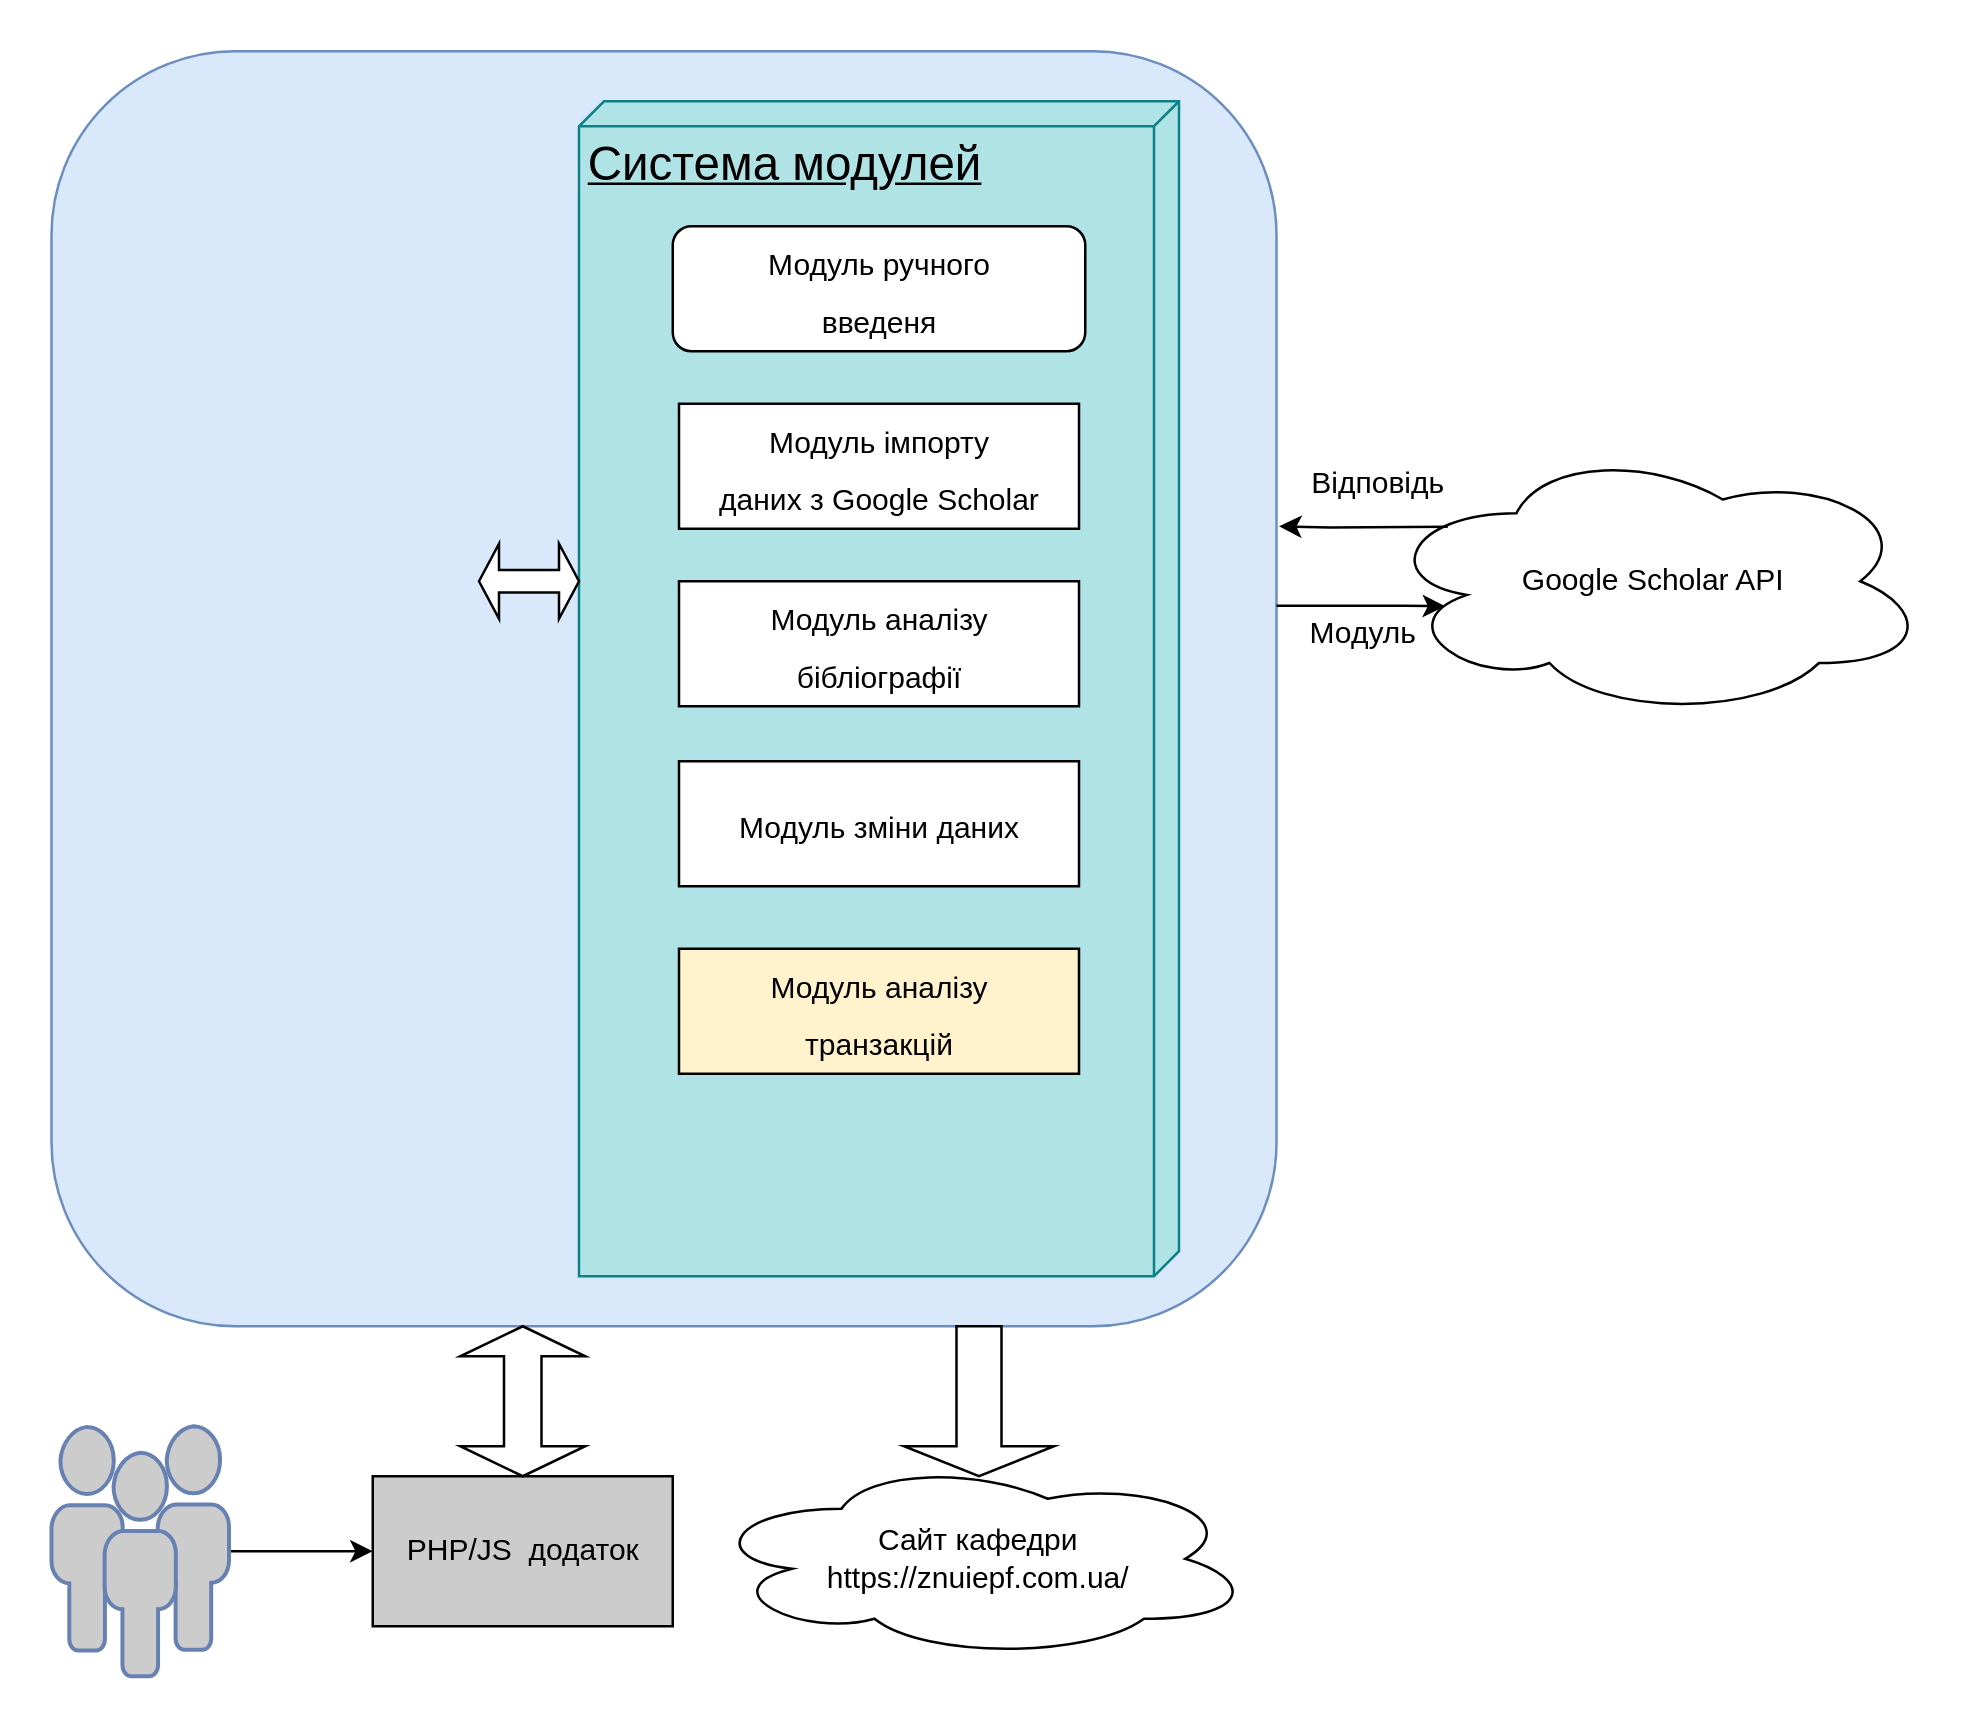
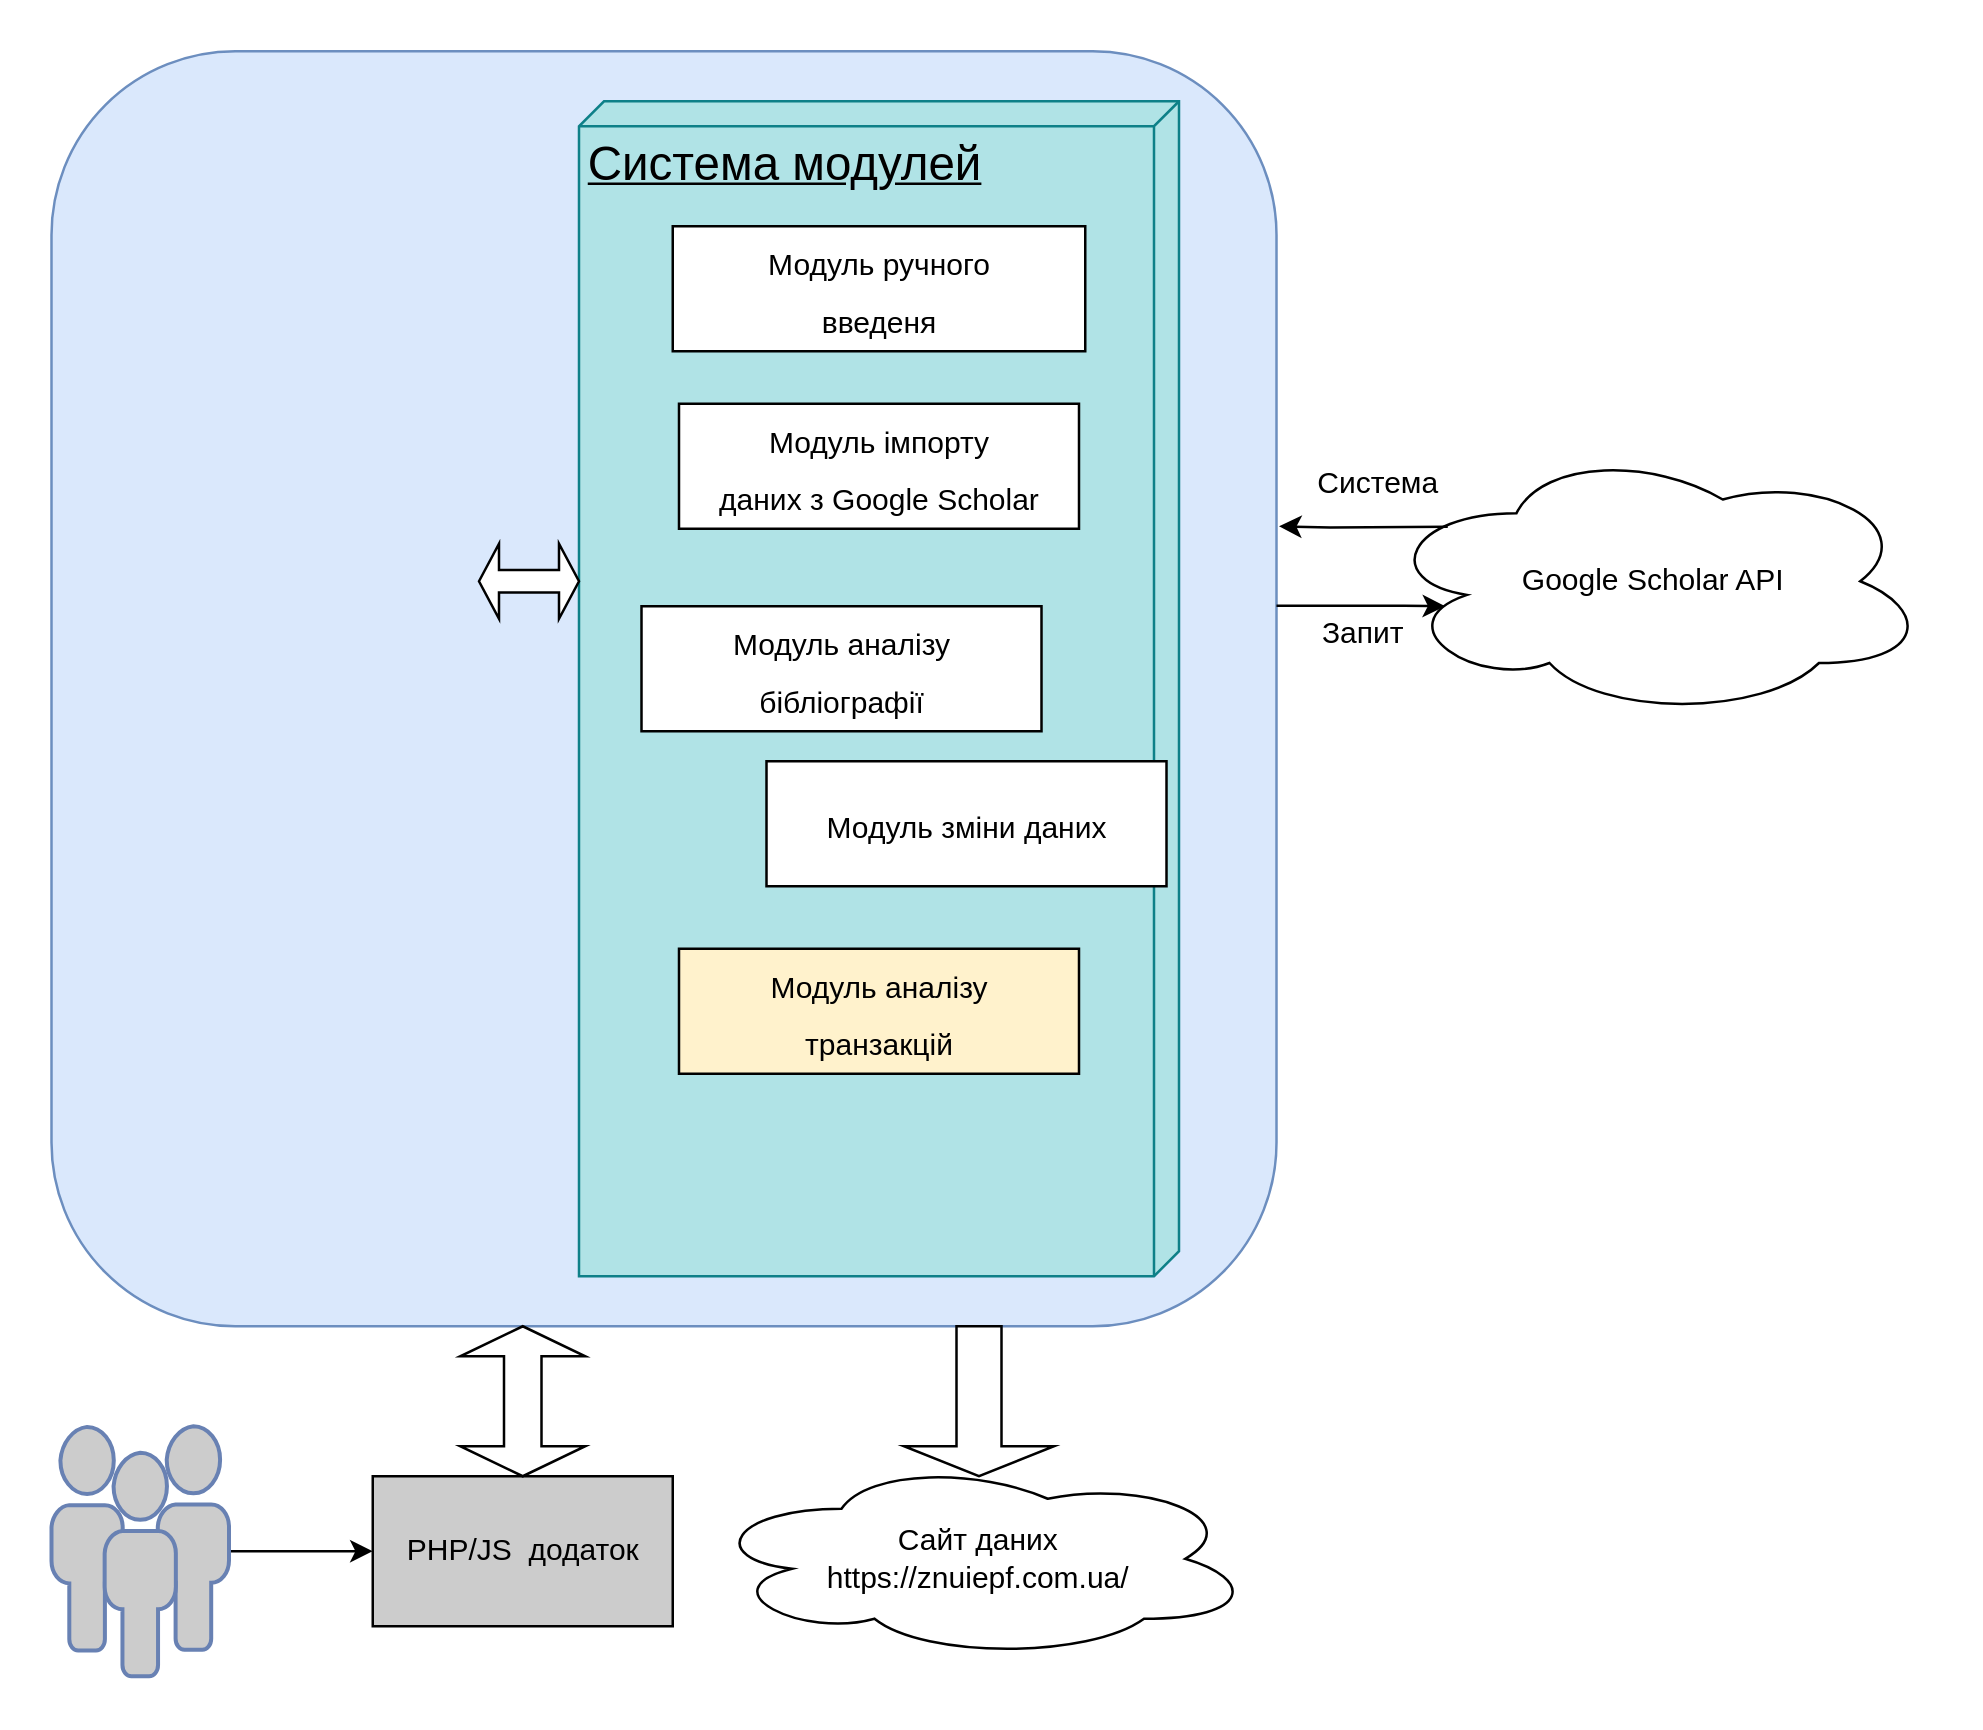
node "Модуль ручного введеня": shape rounded rectangle -> rectangle
node "Відповідь": label "Відповідь" -> "Система"
node "Модуль": label "Модуль" -> "Запит"
node "Модуль аналізу бібліографії": moved (879, 644) -> (841, 669)
node "Модуль зміни даних": moved (879, 824) -> (966, 824)
node "Сайт кафедри https://znuiepf.com.ua/": label "Сайт кафедри https://znuiepf.com.ua/" -> "Сайт даних https://znuiepf.com.ua/"
